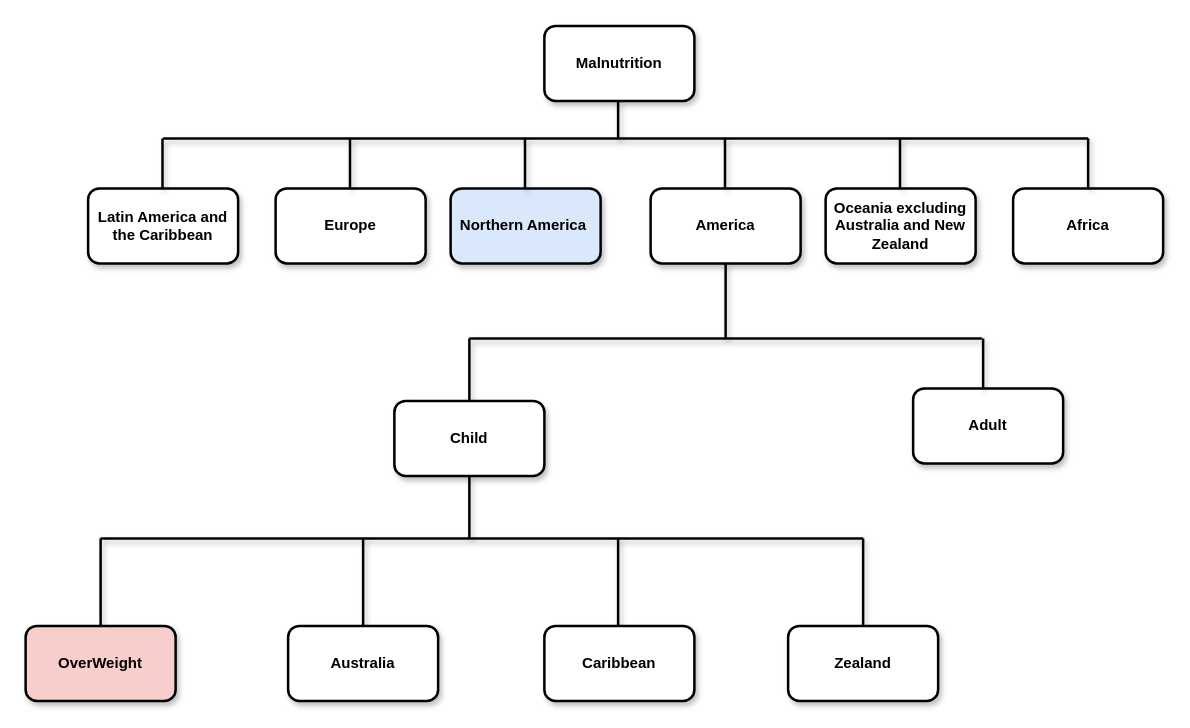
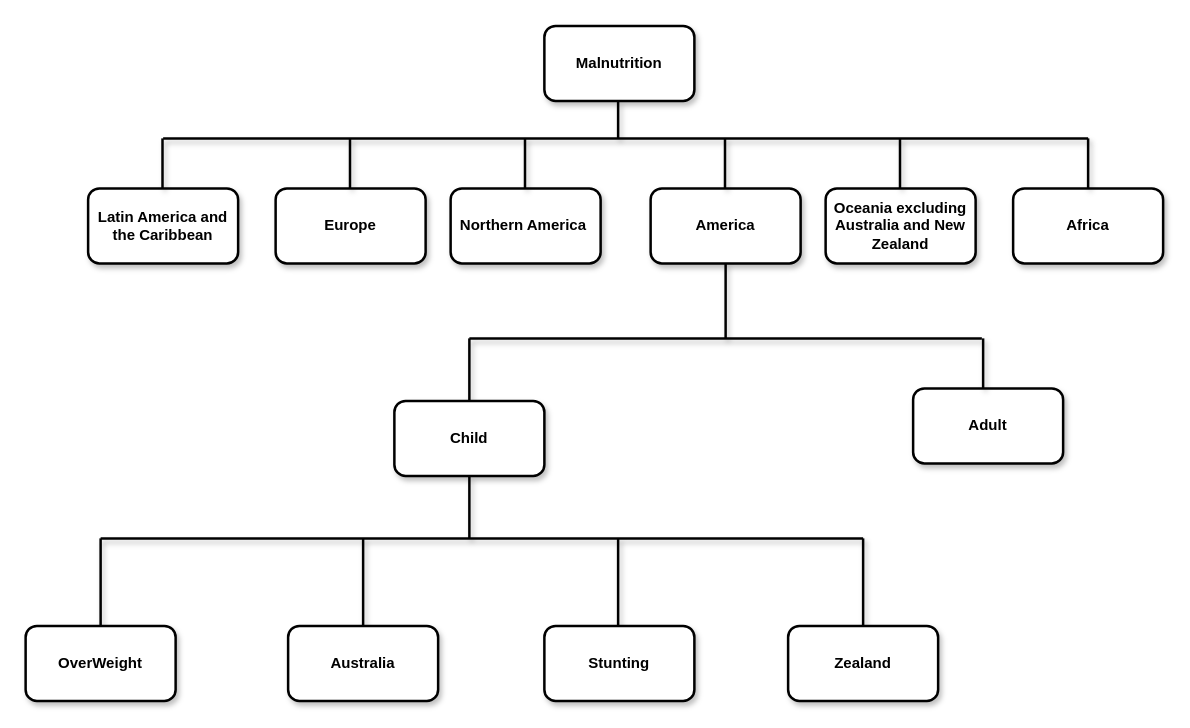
node "Northern America": fillcolor #dae8fc -> #ffffff
node "OverWeight": fillcolor #f8cecc -> #ffffff
node "Caribbean": label "Caribbean" -> "Stunting"
